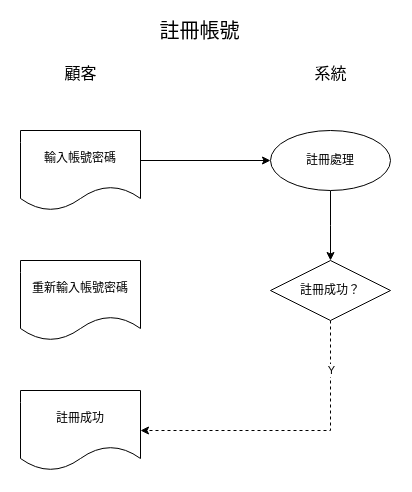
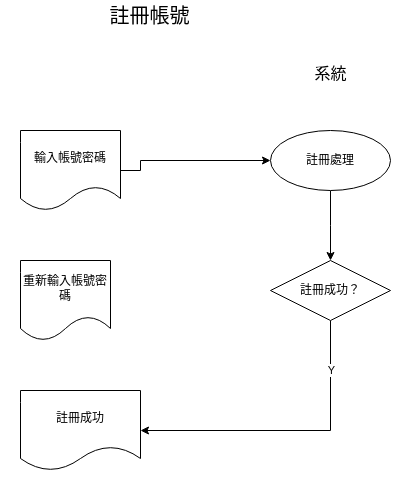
node "註冊帳號": moved (200, 31) -> (150, 16)
node "顧客": removed
node "輸入帳號密碼": size 120x80 -> 100x80
node "重新輸入帳號密碼": size 120x80 -> 90x80
edge "註冊成功？" -> "註冊成功": style dashed -> solid
